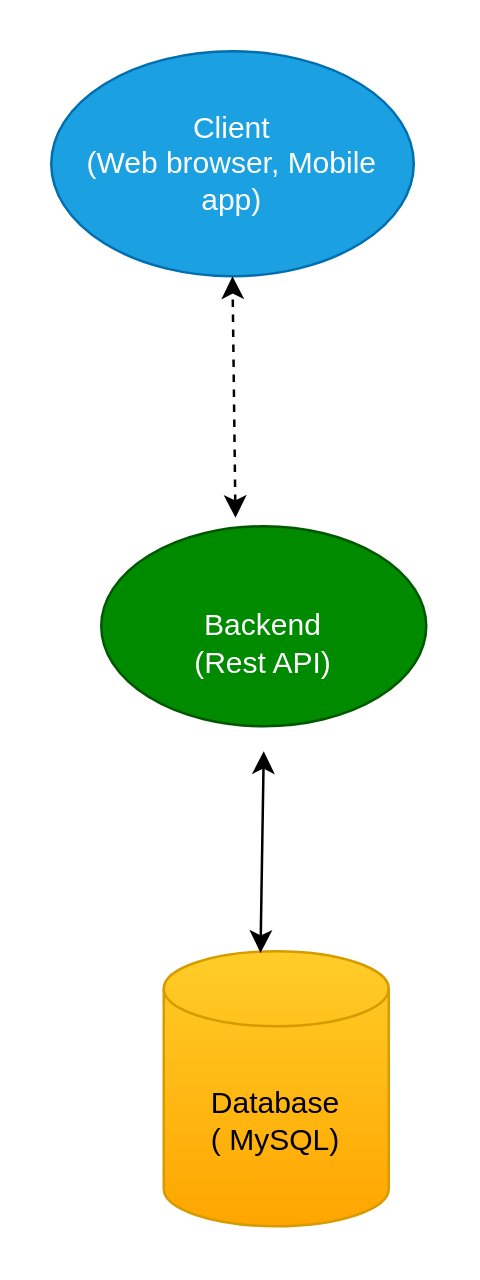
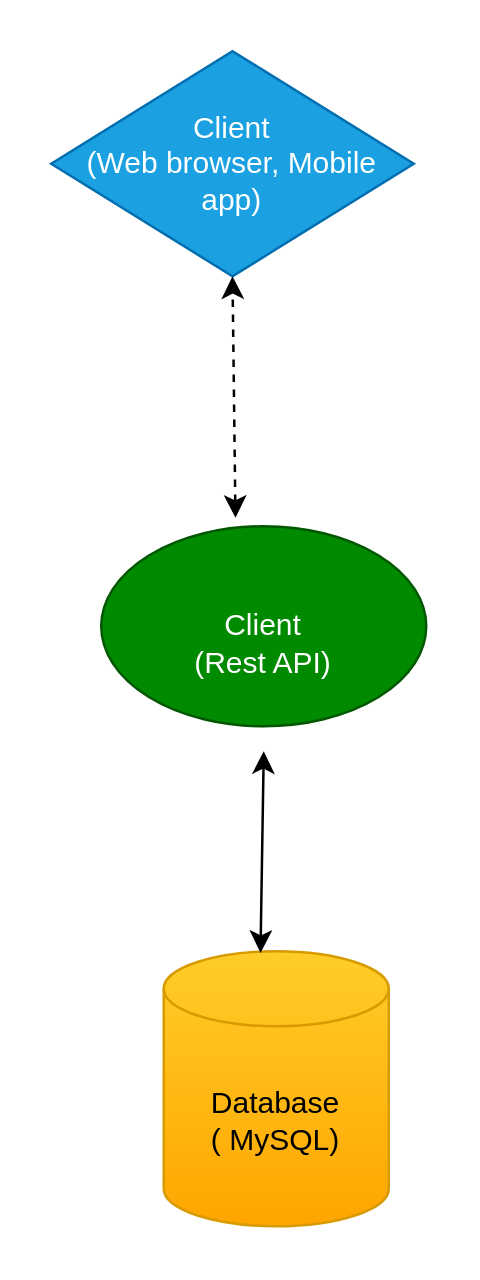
node "Client (Web browser, Mobile app)": shape ellipse -> diamond
node "Backend (Rest API)": label "Backend (Rest API)" -> "Client (Rest API)"
